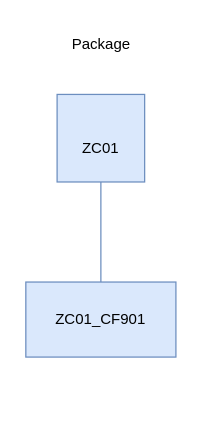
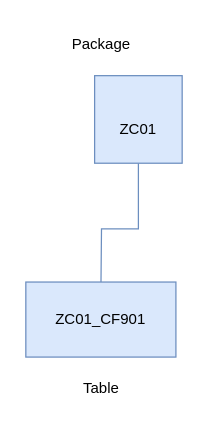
node "ZC01": moved (101, 138) -> (138, 119)
node "Table": added
